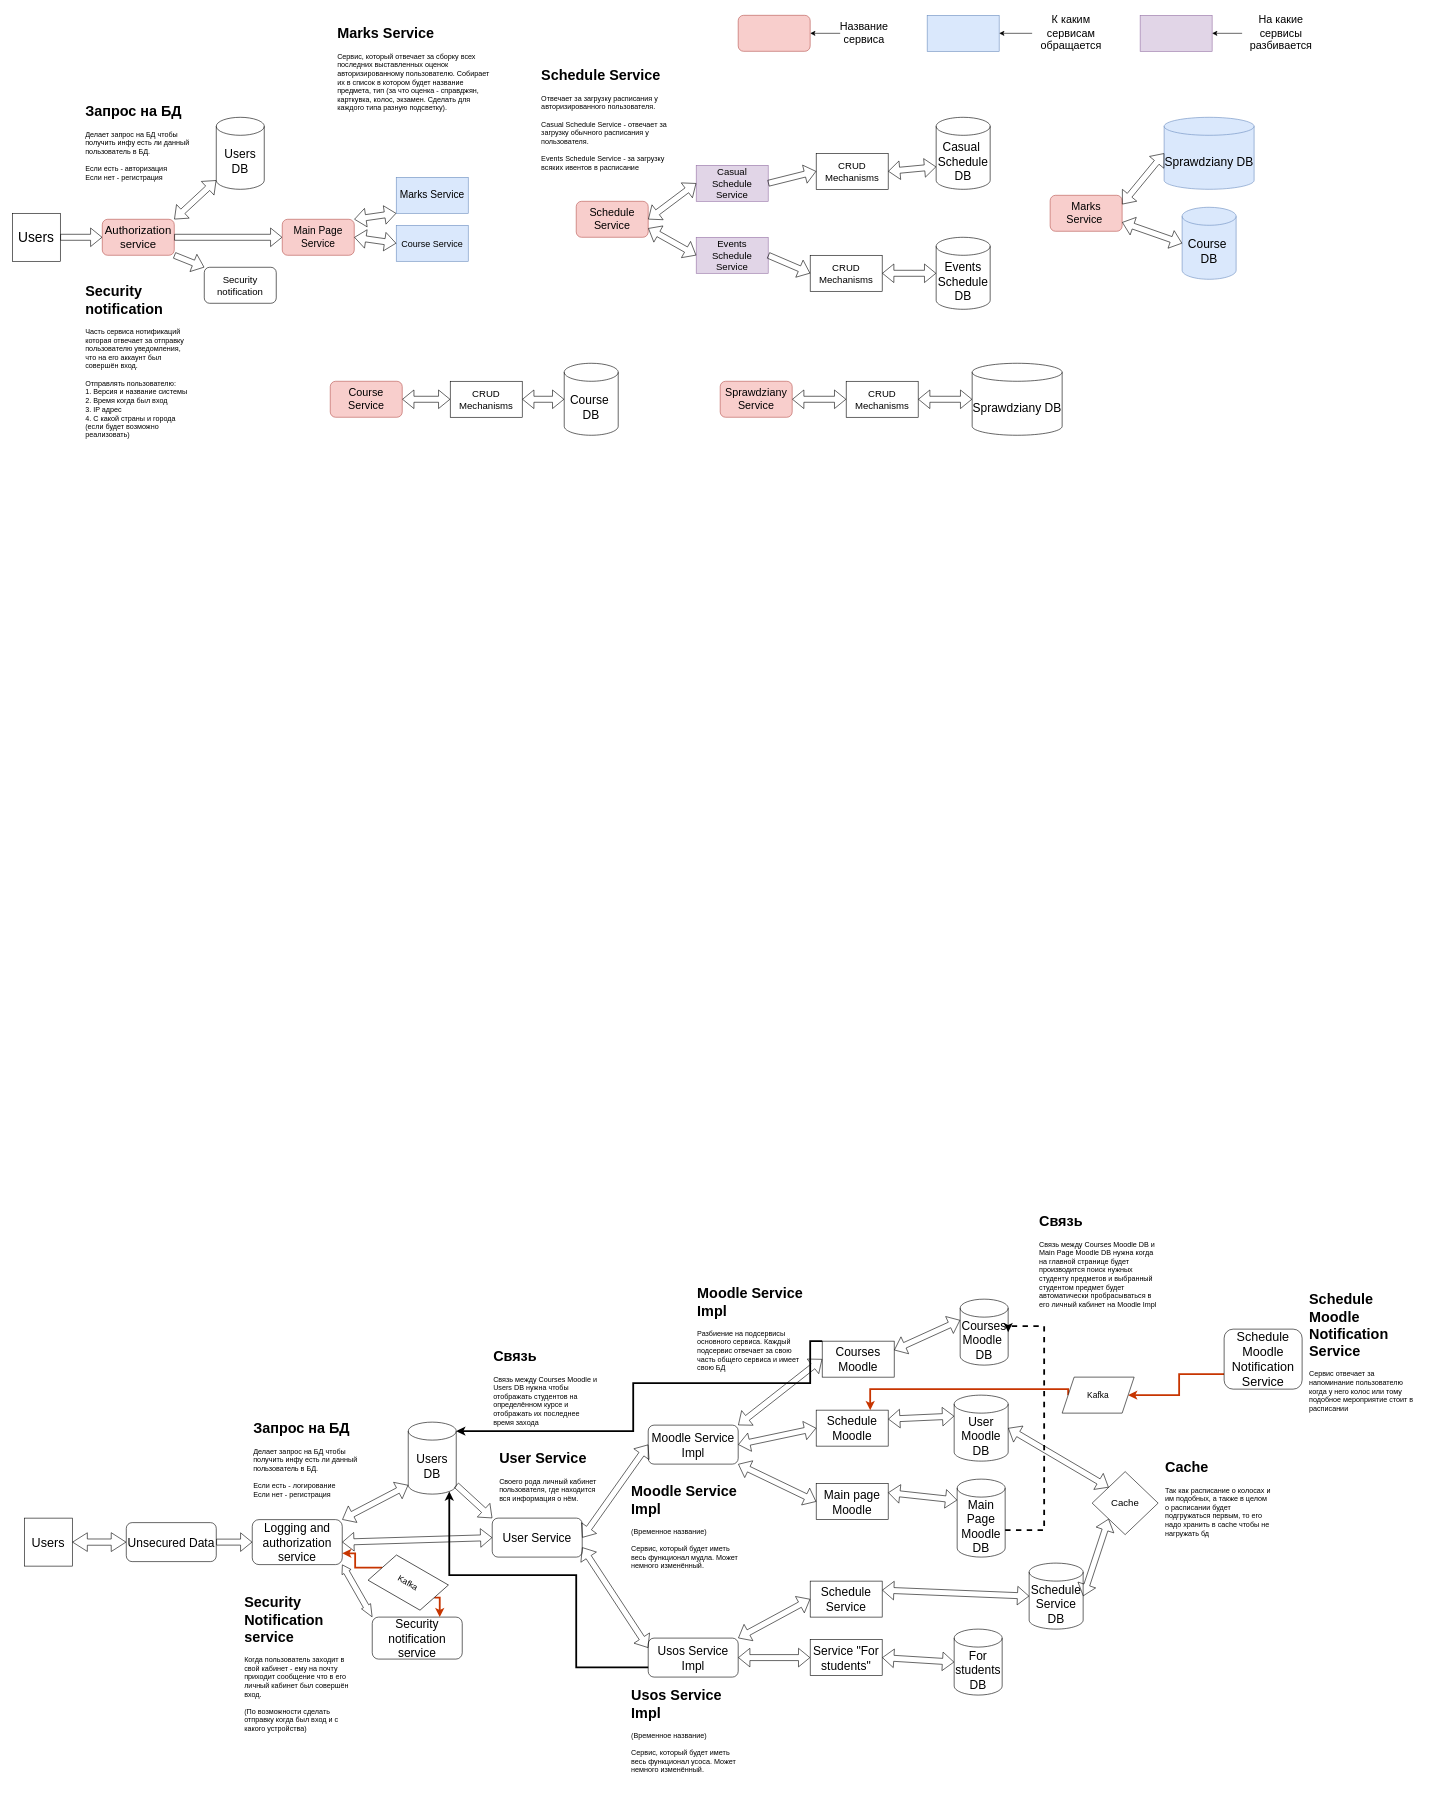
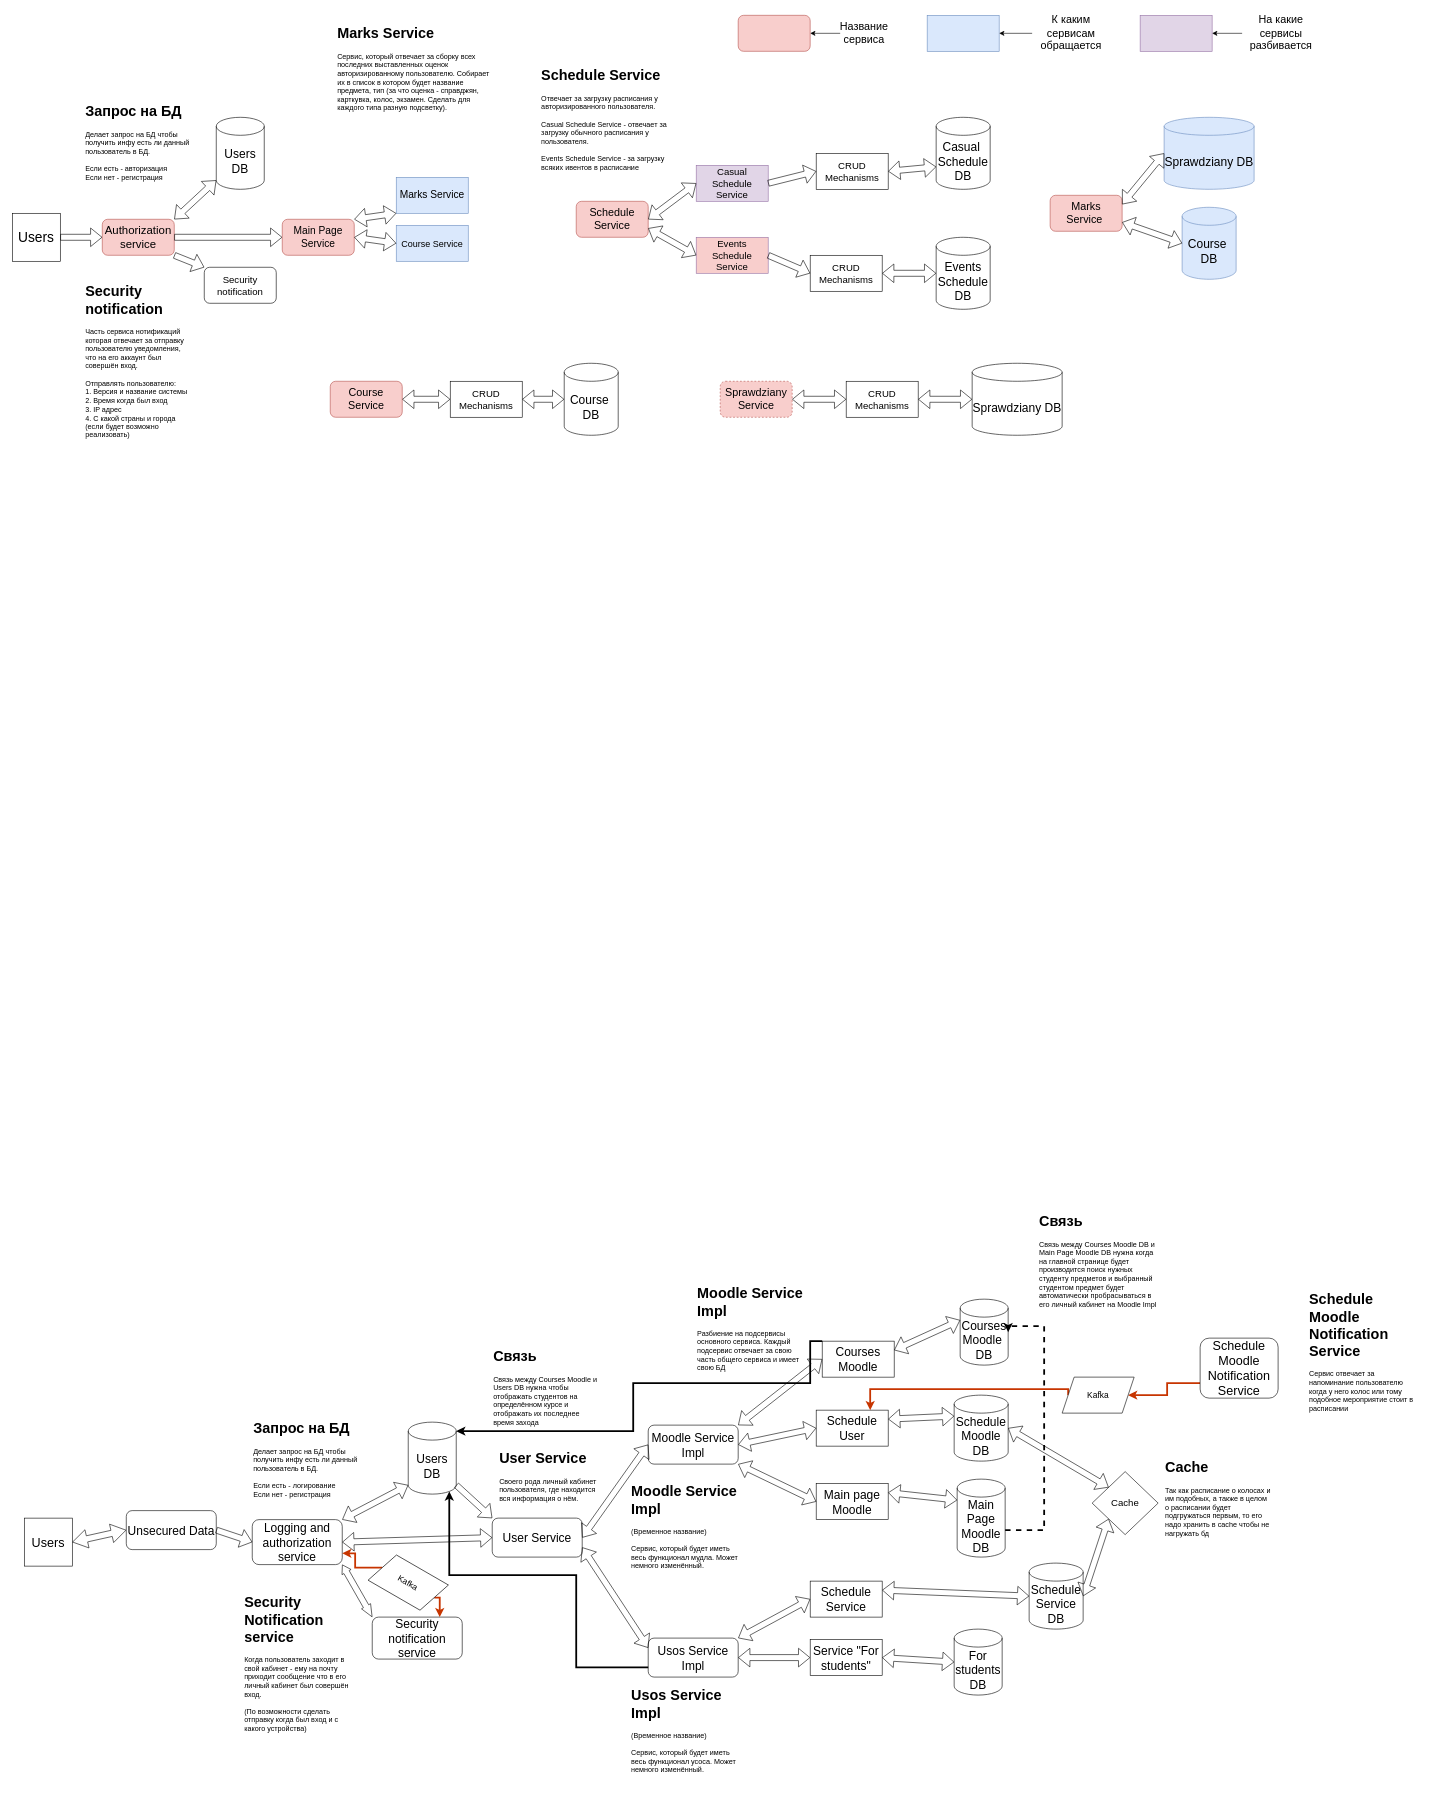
node "Events Schedule Service": fillcolor #e1d5e7 -> #f8cecc
node "Sprawdziany Service": style solid -> dashed
node "Schedule Moodle Notification Service": moved (1263, 1359) -> (1239, 1368)
node "Schedule Moodle": label "Schedule Moodle" -> "Schedule User"
node "User Moodle DB": label "User Moodle DB" -> "Schedule Moodle DB"
node "Unsecured Data": moved (171, 1542) -> (171, 1530)
